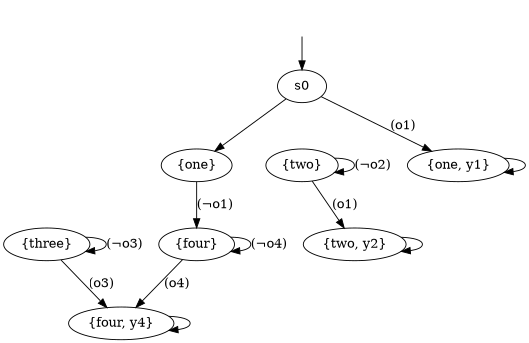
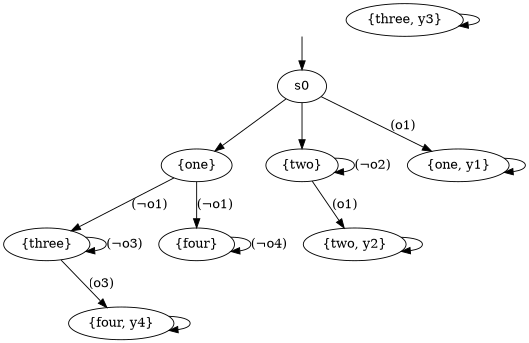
node "{three, y3}": added
edge "s0" -> "{two}": added
edge "{one}" -> "{three}": added, label "(¬o1)"
edge "{four}" -> "{four, y4}": removed, label "(o4)"
